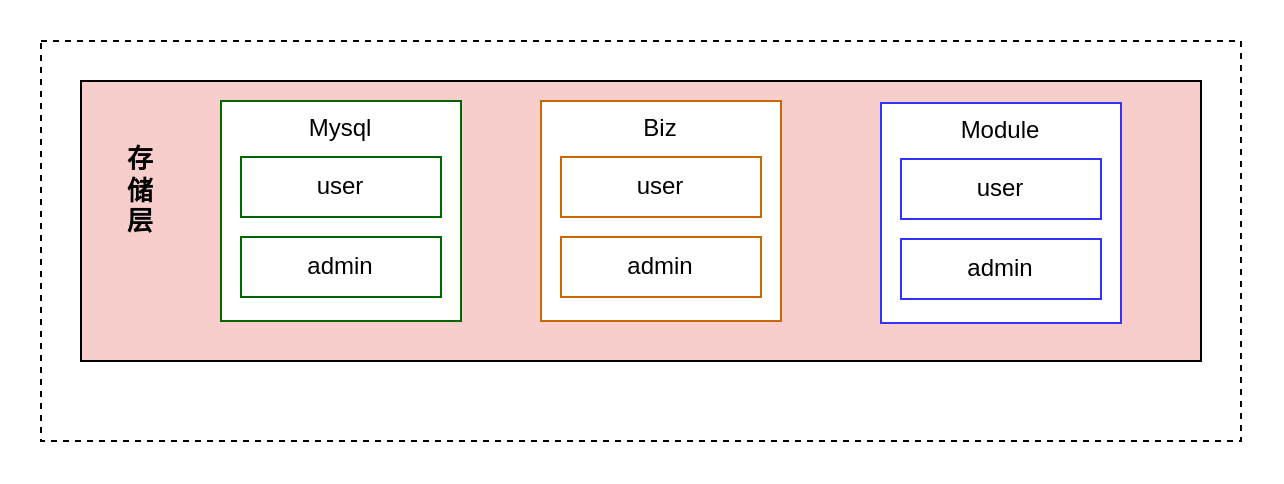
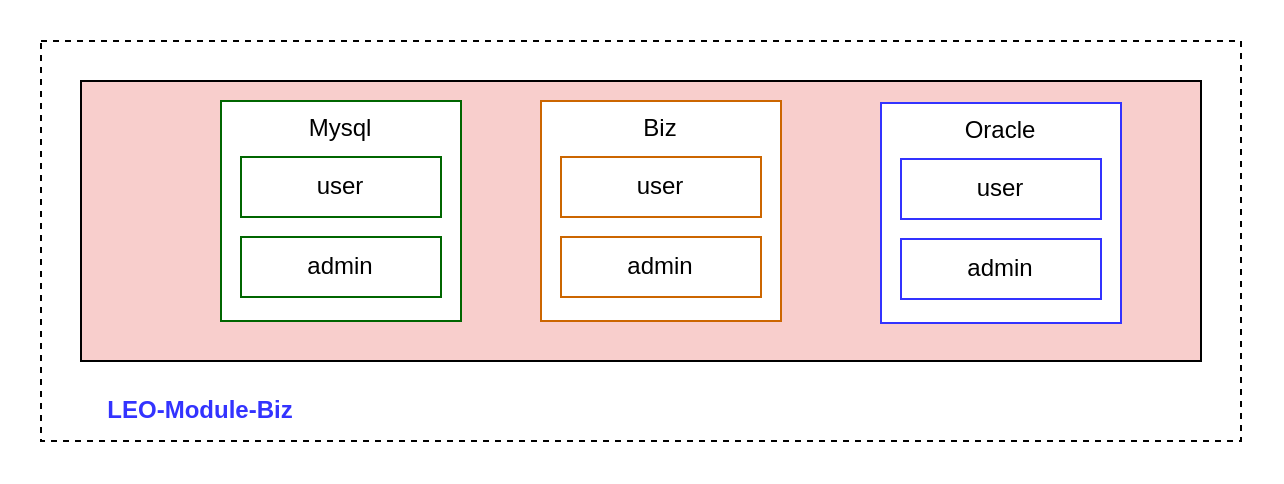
node "Module": label "Module" -> "Oracle"
node "存 储 层": removed
node "LEO-Module-Biz": added
